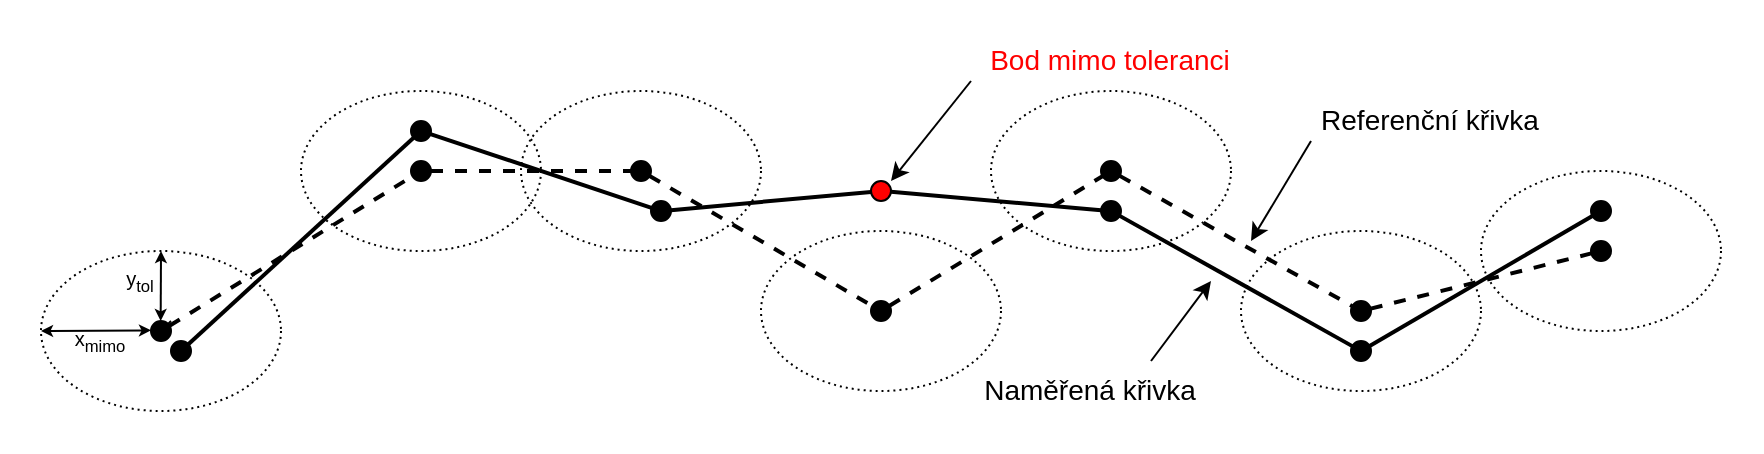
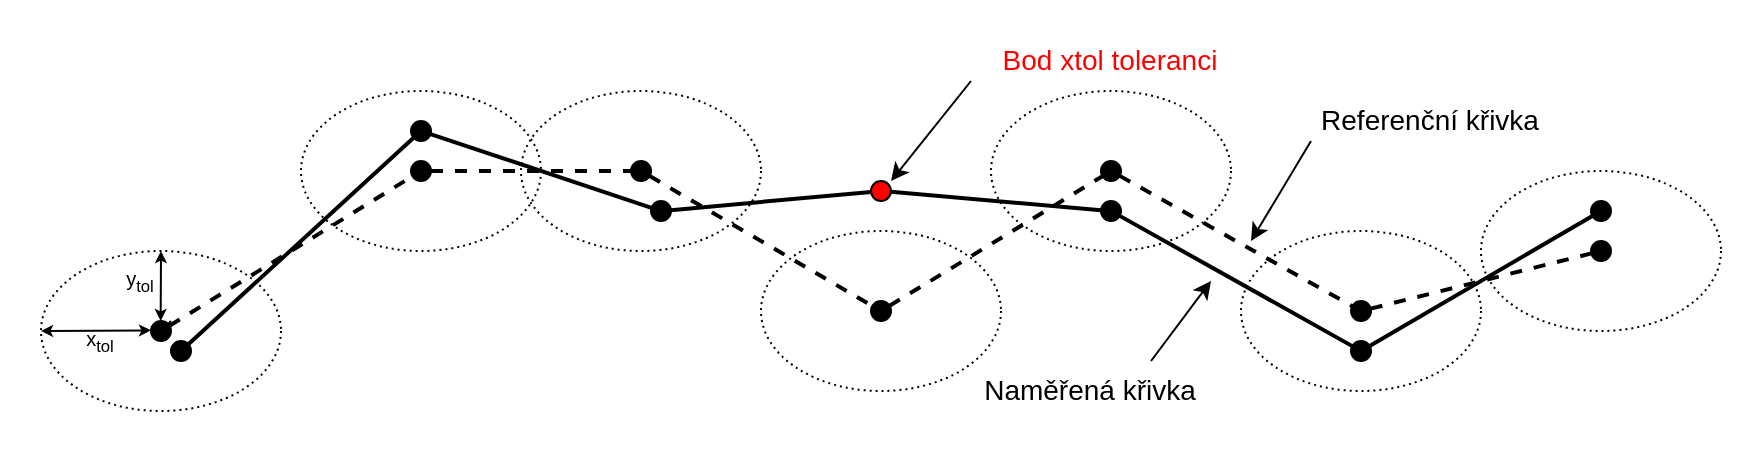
node "Bod mimo toleranci": label "Bod mimo toleranci" -> "Bod xtol toleranci"
node "xmimo": label "xmimo" -> "xtol"
